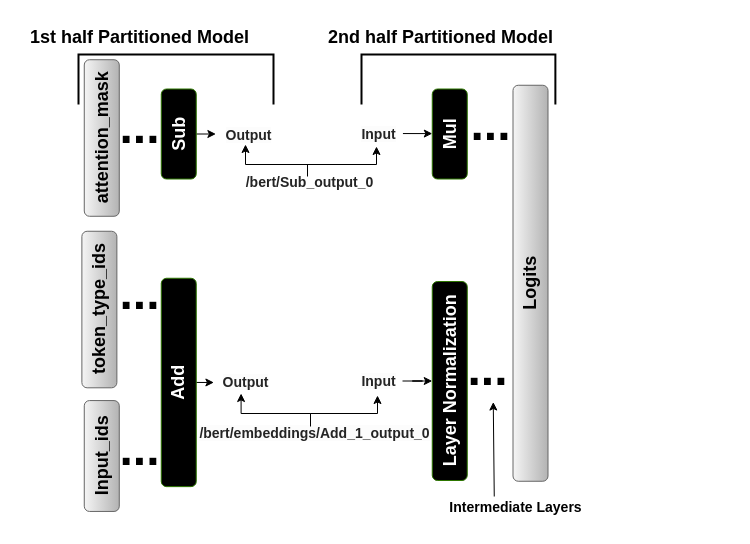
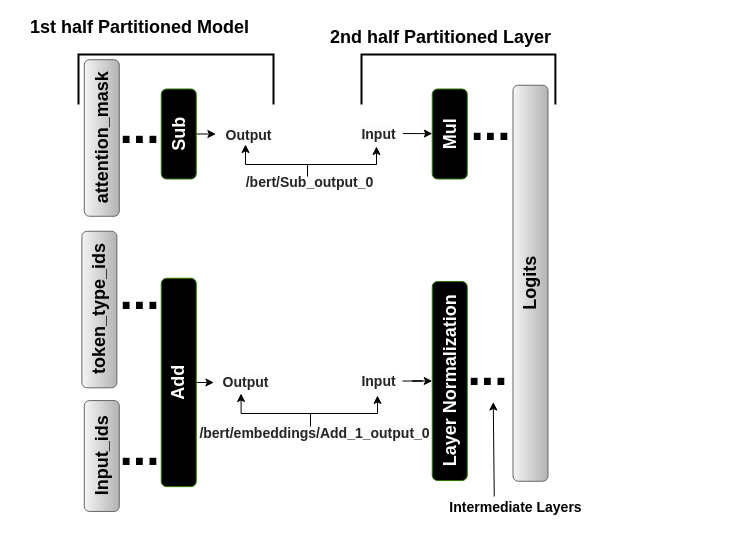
node "1st half Partitioned Model": moved (140, 38) -> (140, 28)
node "2nd half Partitioned Model": label "2nd half Partitioned Model" -> "2nd half Partitioned Layer"
